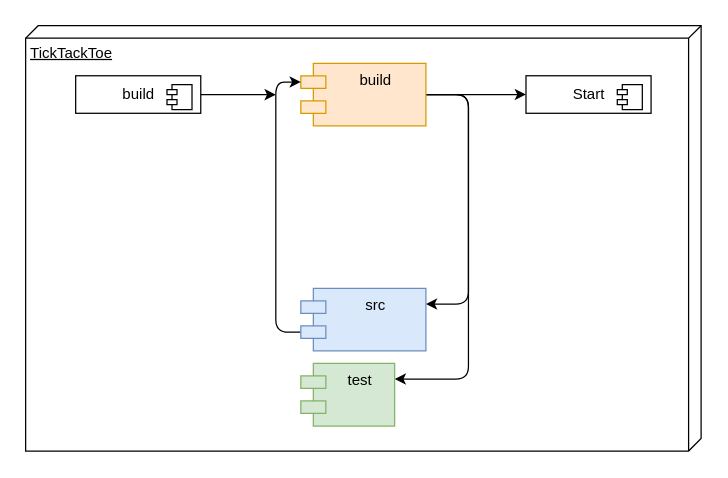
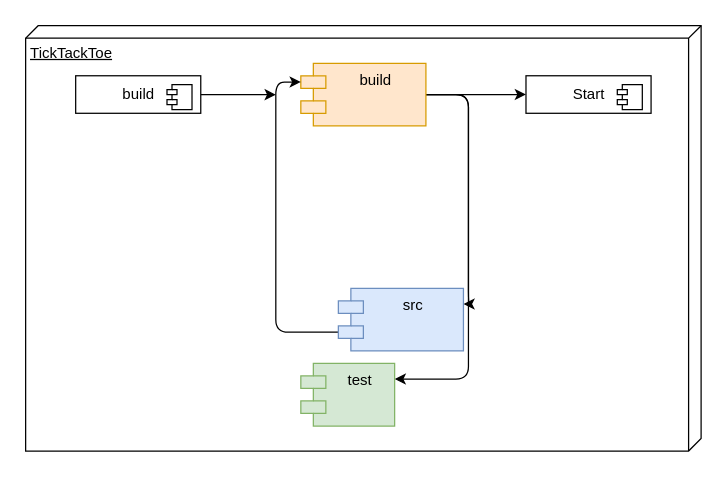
node "src": moved (363, 319) -> (401, 319)
